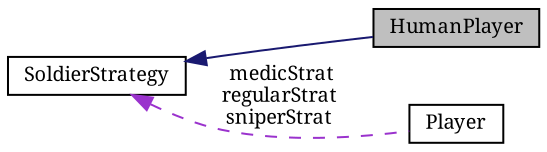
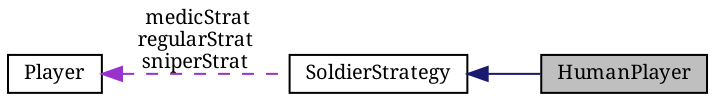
edge "Player" -> "SoldierStrategy": reversed
